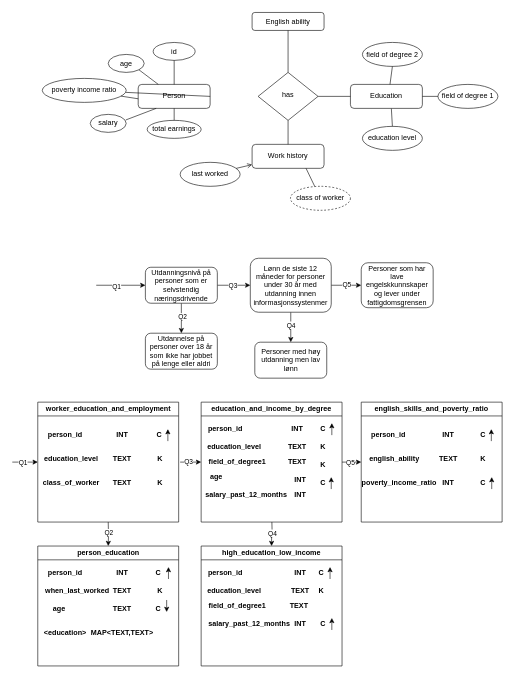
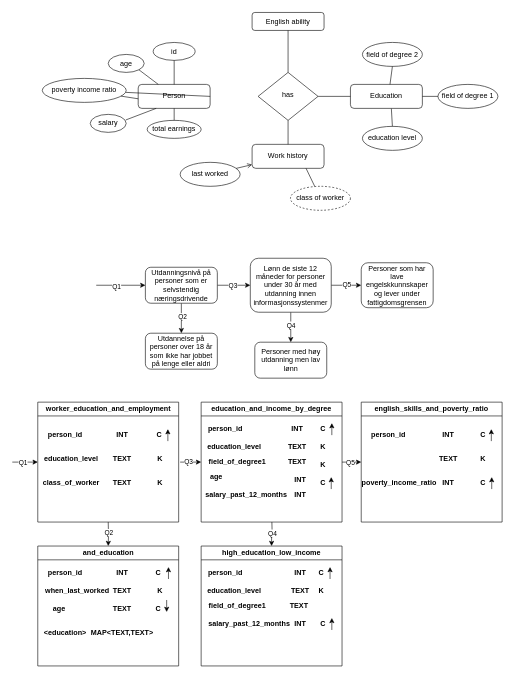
node "english_ability": removed
node "person_education": label "person_education" -> "and_education"
